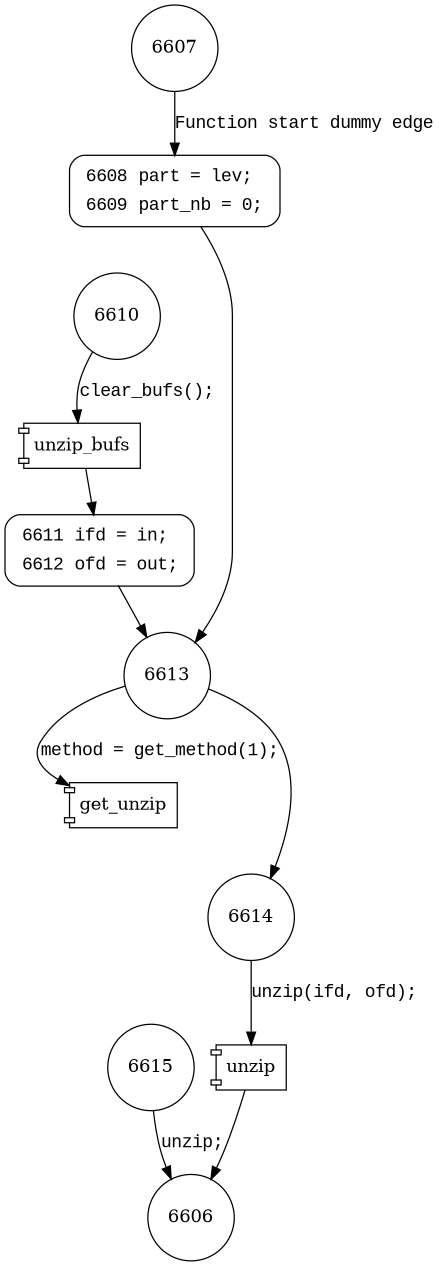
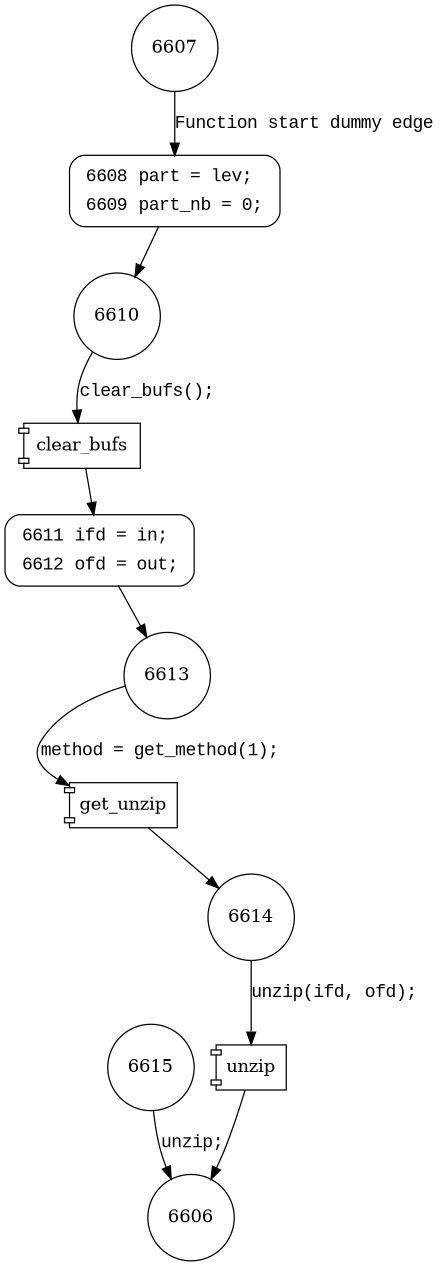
edge "6608" -> "6613": now "6608" -> "6610"
node "unzip_bufs": label "unzip_bufs" -> "clear_bufs"
edge "6613" -> "6614": now "get_unzip" -> "6614"
